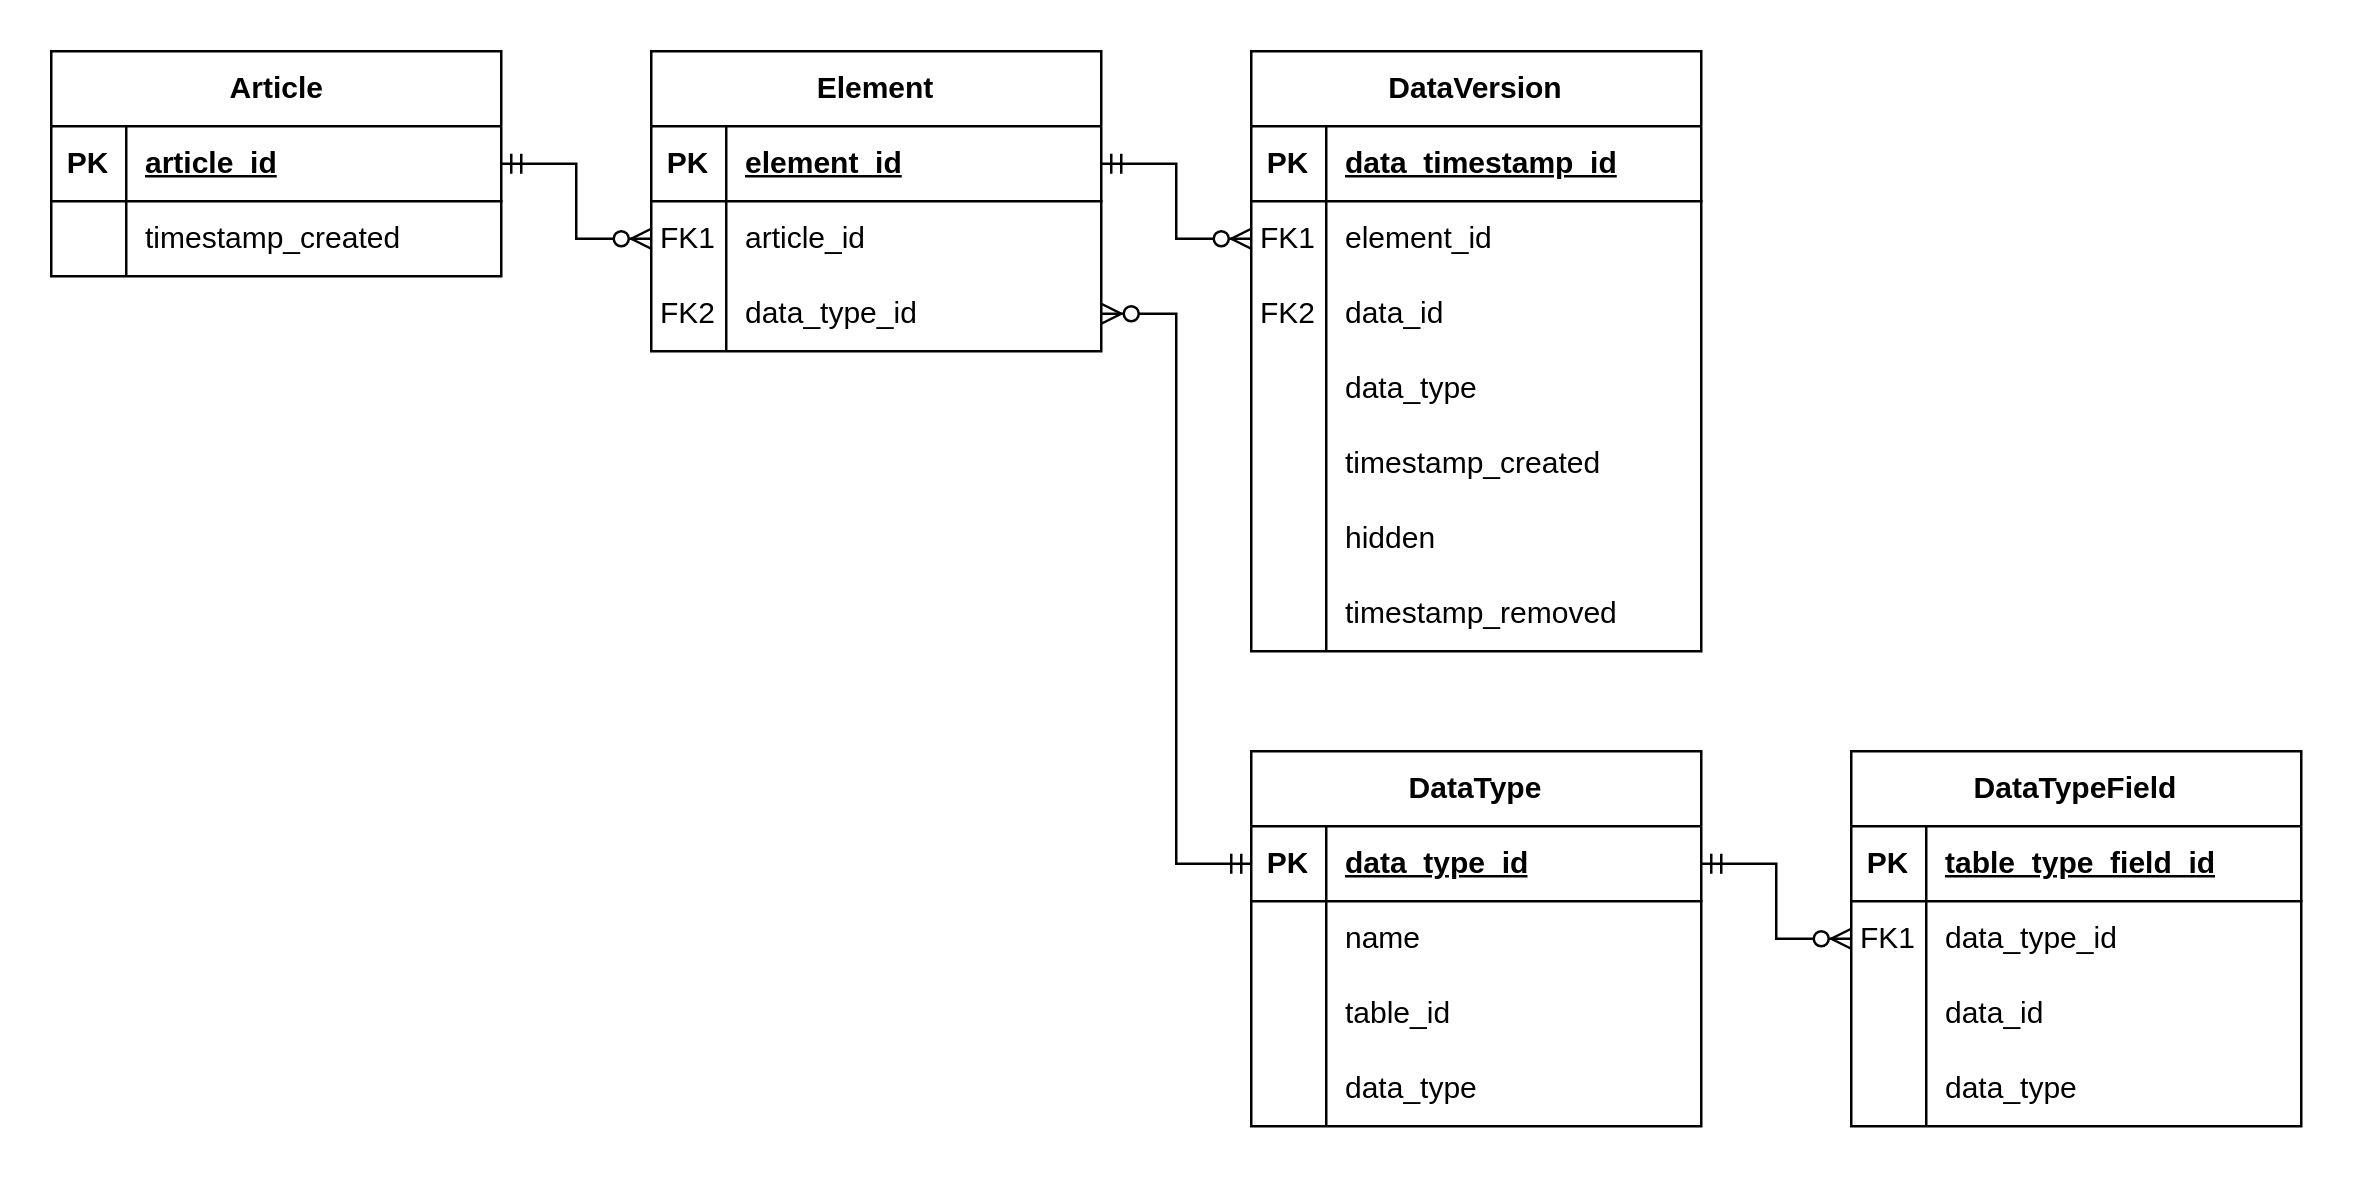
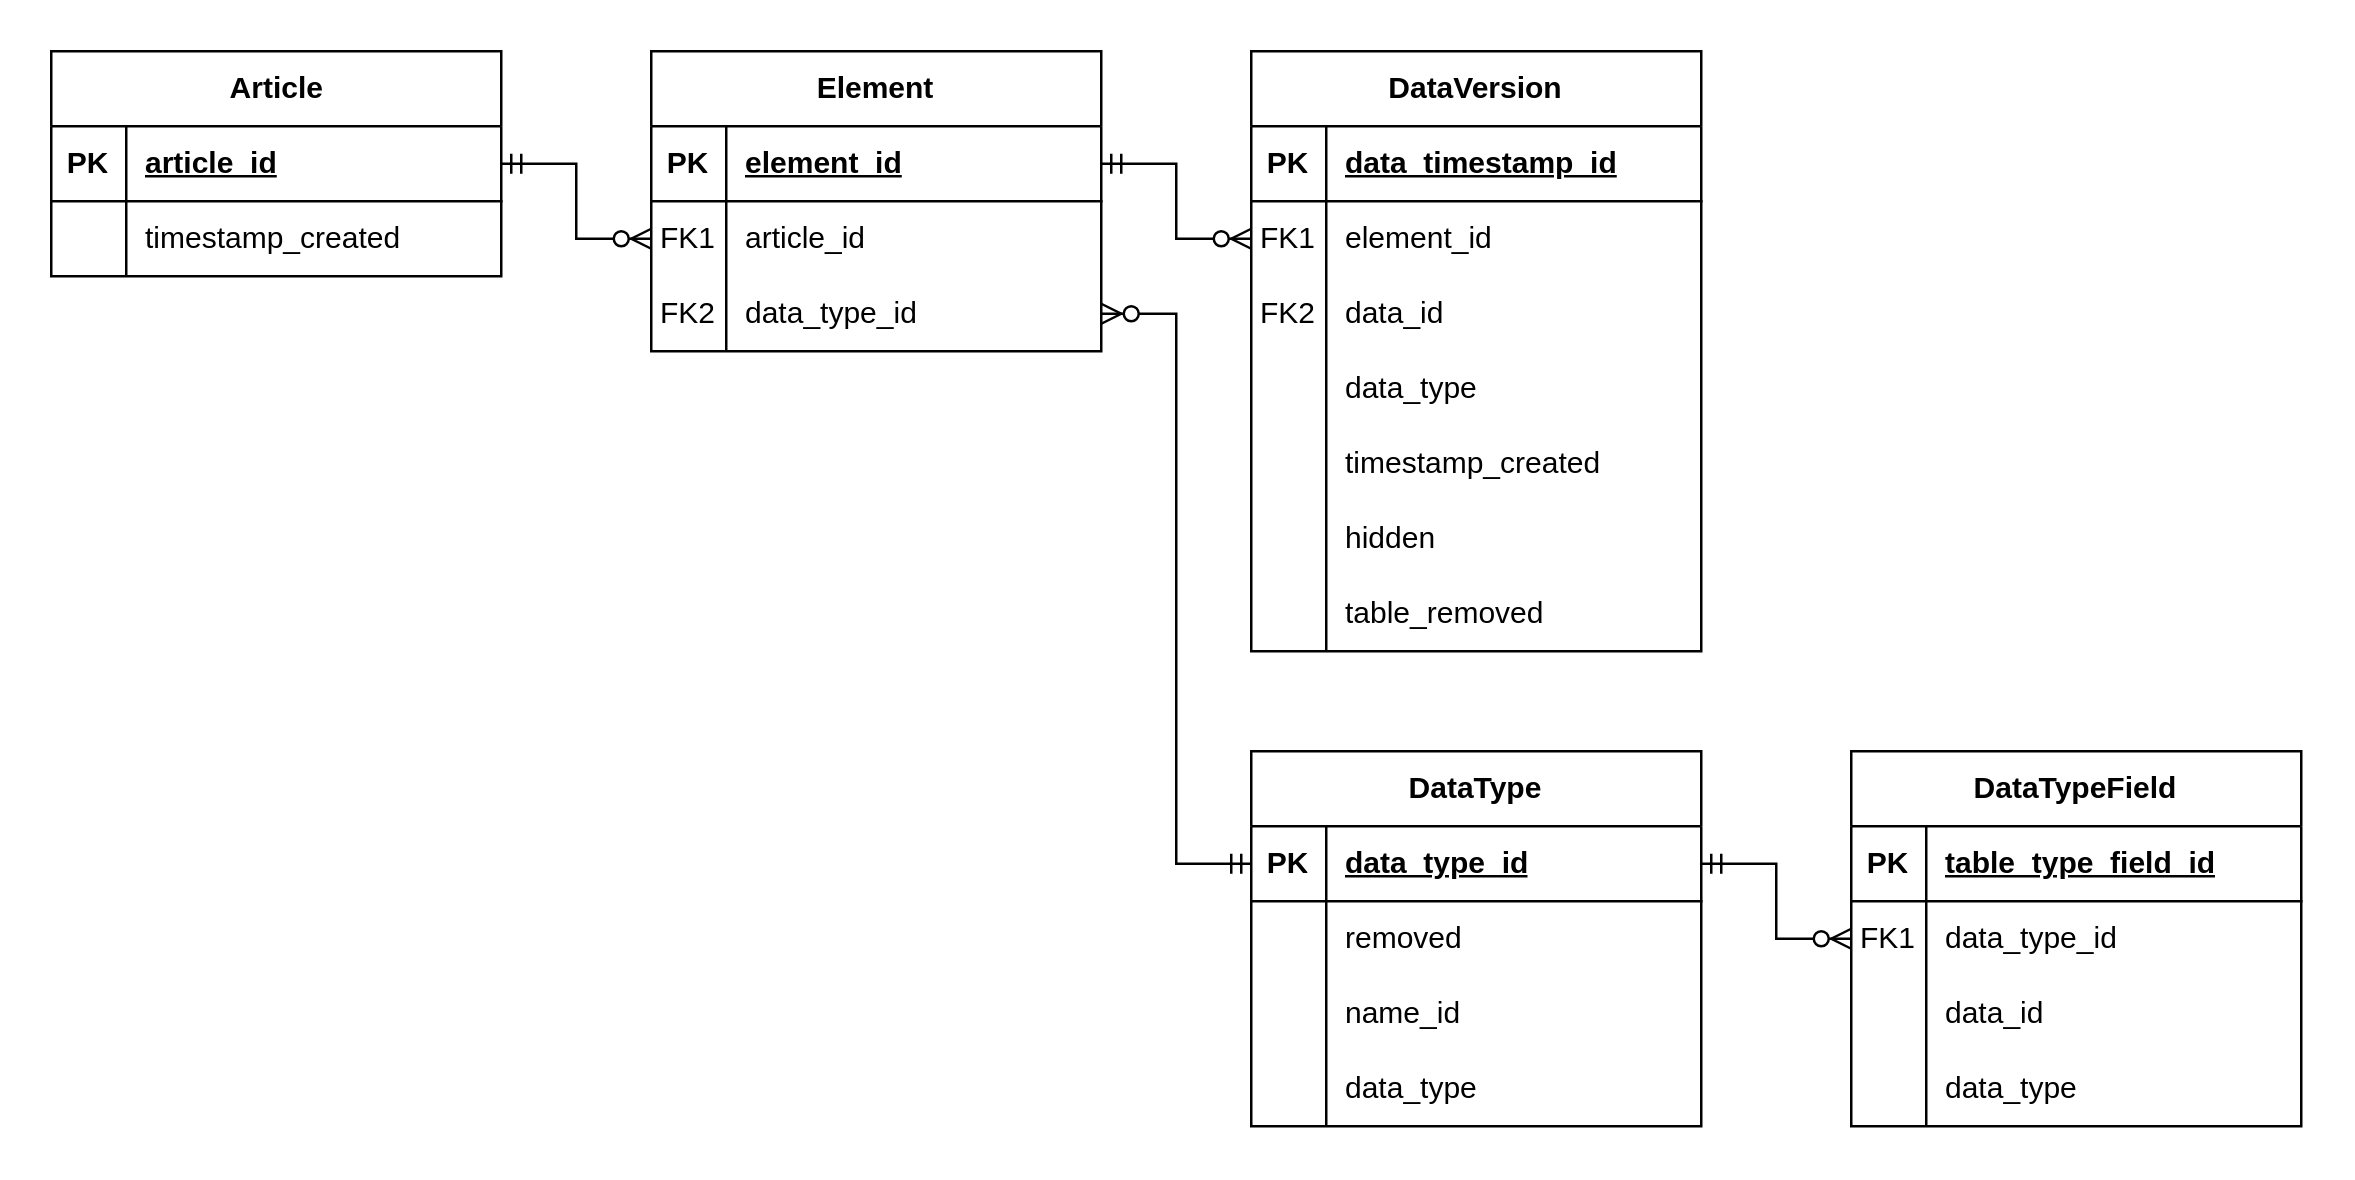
node "timestamp_removed": label "timestamp_removed" -> "table_removed"
node "name": label "name" -> "removed"
node "table_id": label "table_id" -> "name_id"
